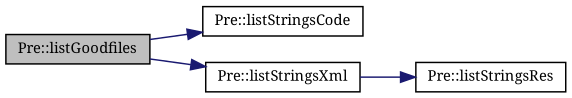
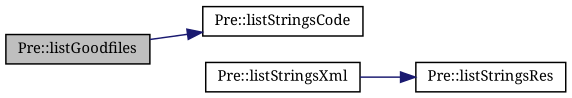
edge "Pre::listGoodfiles" -> "Pre::listStringsXml": removed
